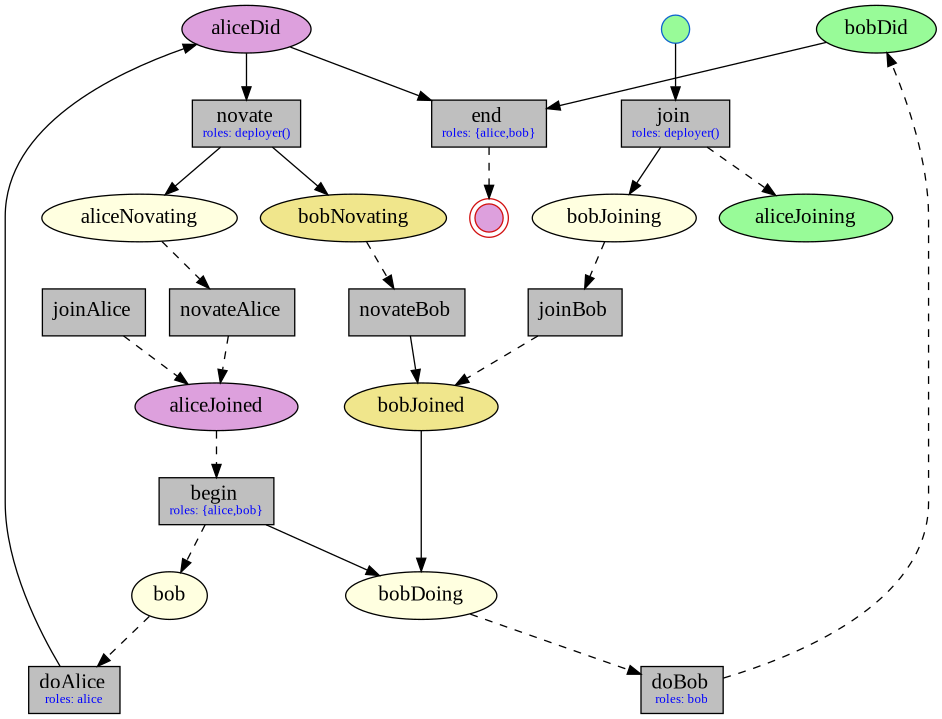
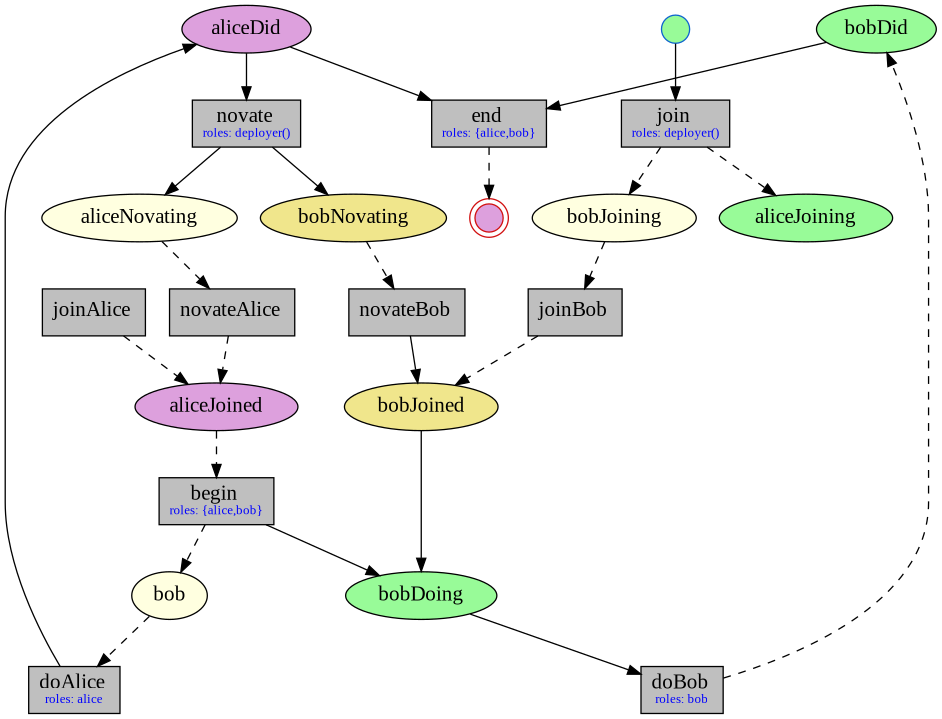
edge "join" -> "bobJoining": style solid -> dashed
node "bobDoing": fillcolor lightyellow -> palegreen
edge "bobDoing" -> "doBob": style dashed -> solid
